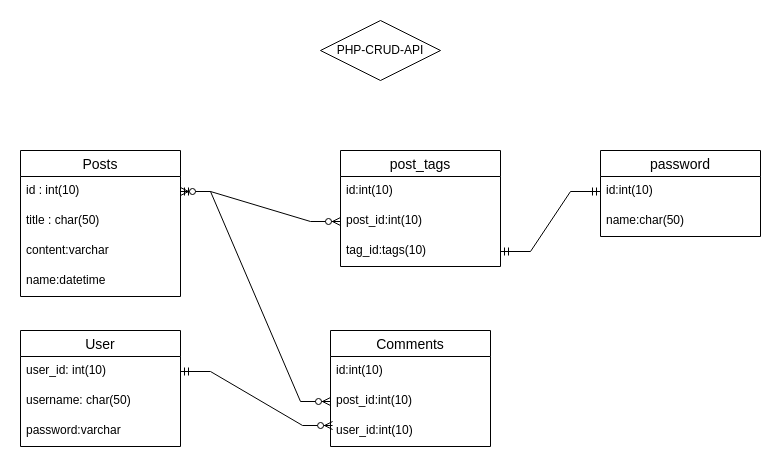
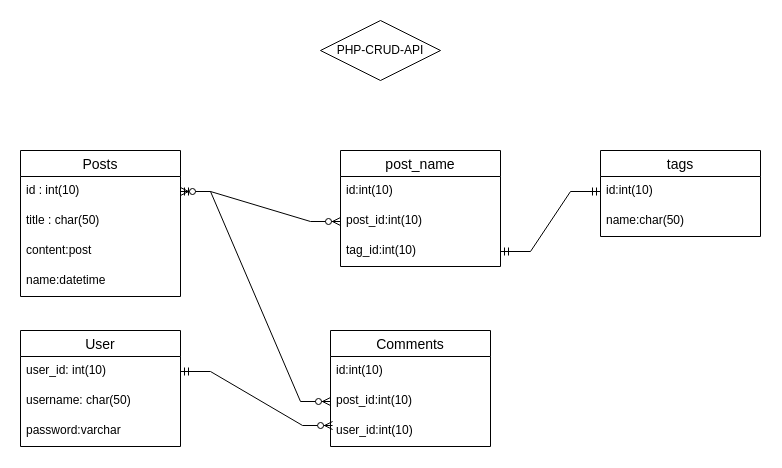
node "post_tags": label "post_tags" -> "post_name"
node "password": label "password" -> "tags"
node "content:varchar": label "content:varchar" -> "content:post"
node "tag_id:tags(10)": label "tag_id:tags(10)" -> "tag_id:int(10)"
